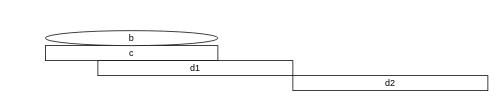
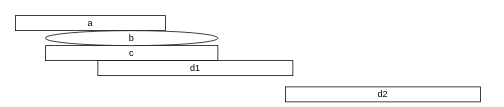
node "a": added
node "d2": moved (390, 83) -> (383, 94)
